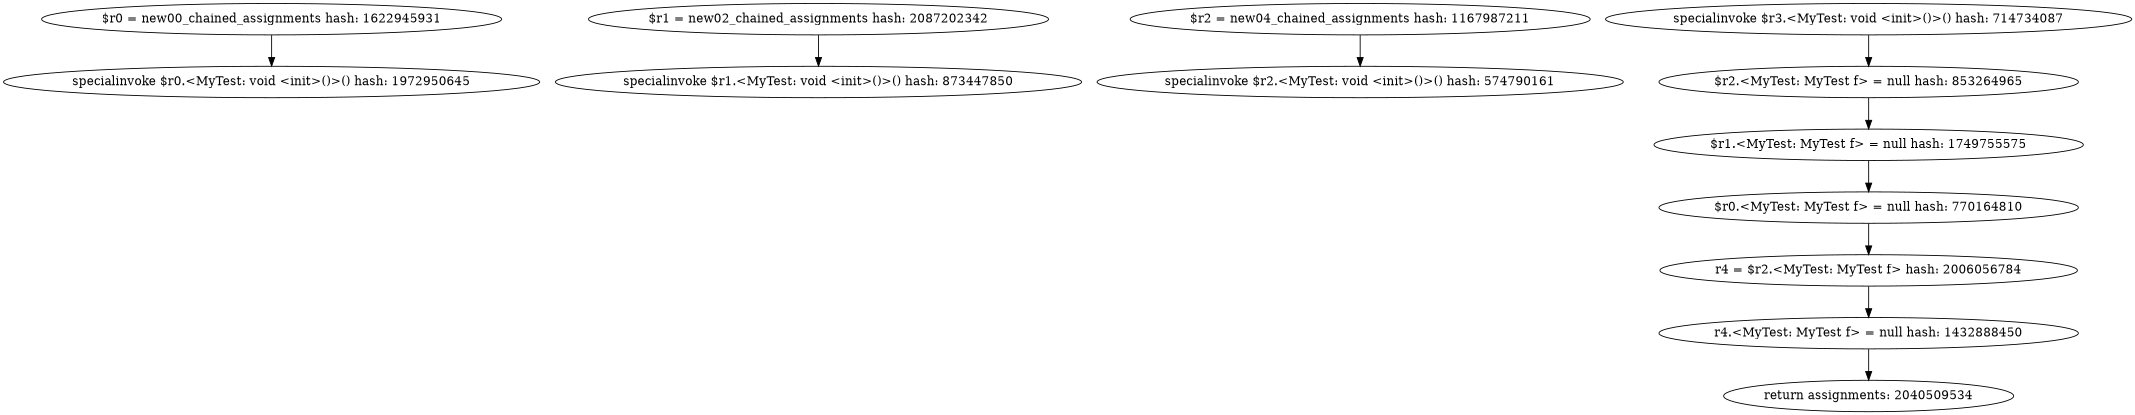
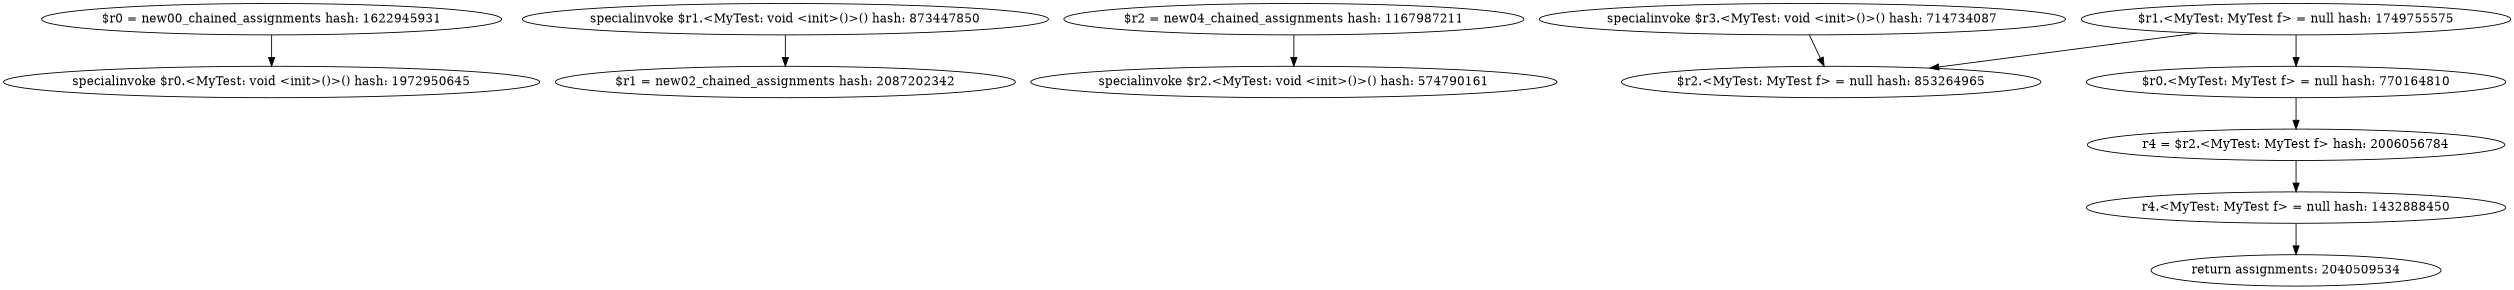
edge "$r1 = new02_chained_assignments hash: 2087202342" -> "specialinvoke $r1.<MyTest: void <init>()>() hash: 873447850": reversed
edge "$r2.<MyTest: MyTest f> = null hash: 853264965" -> "$r1.<MyTest: MyTest f> = null hash: 1749755575": reversed
